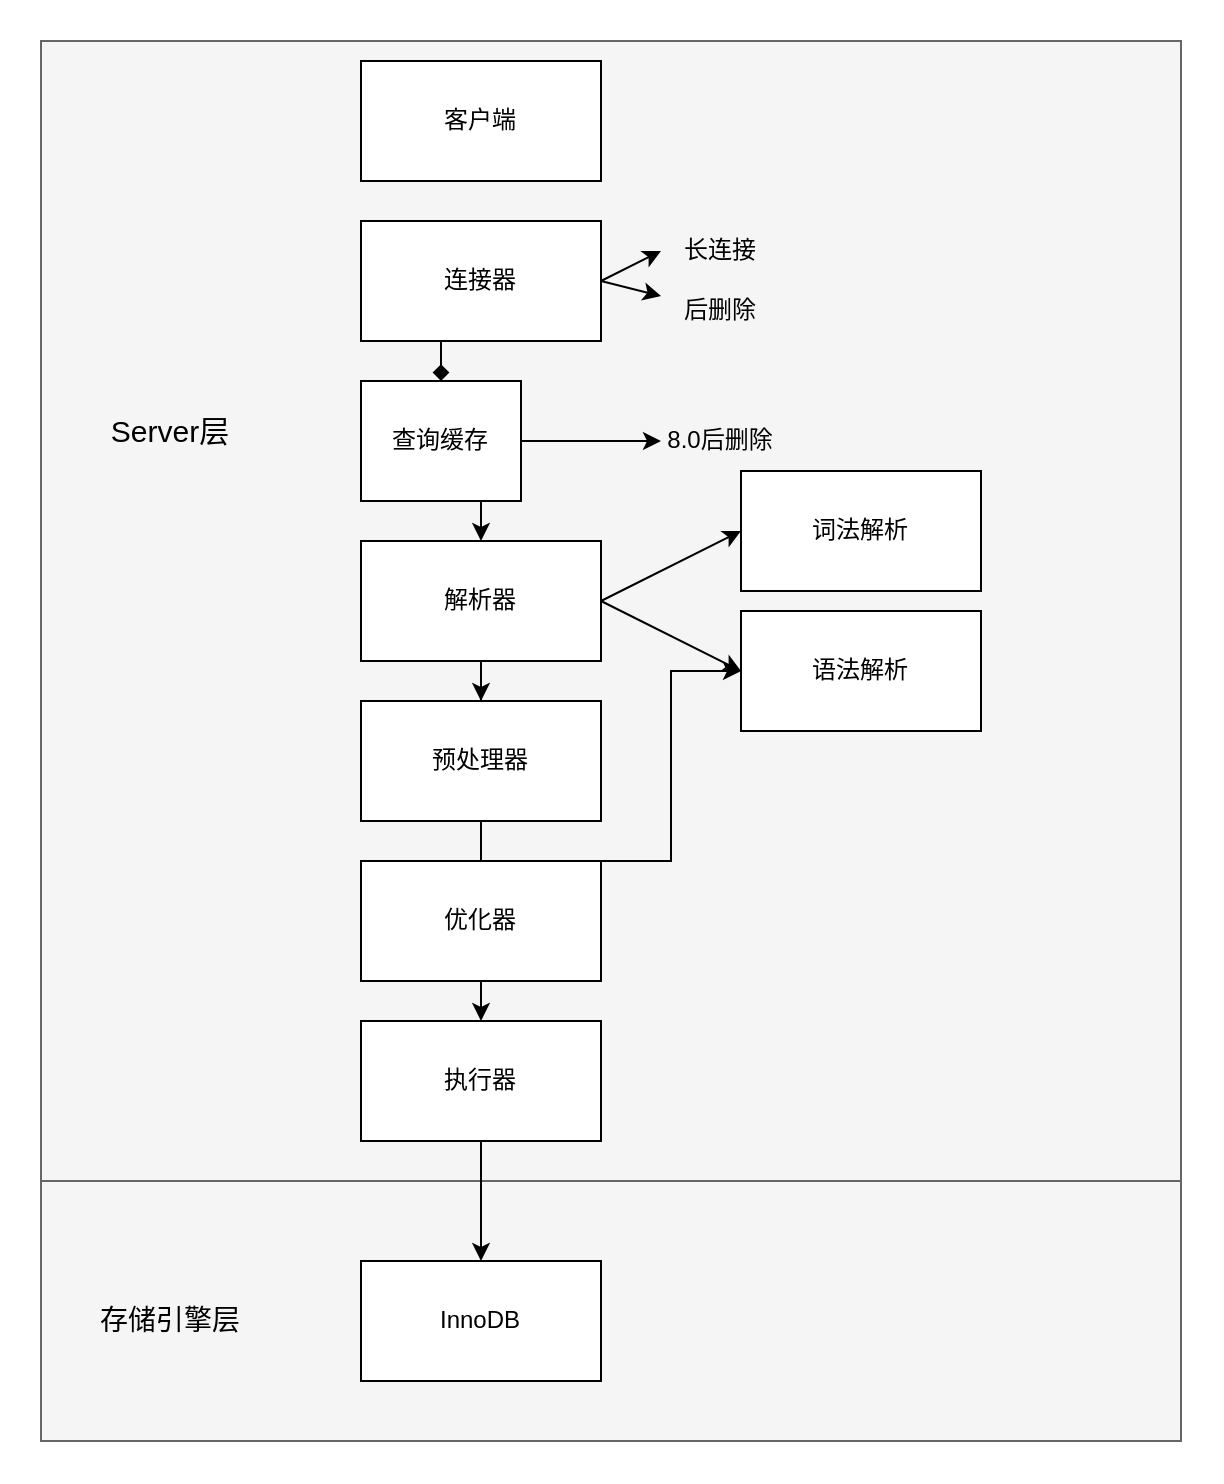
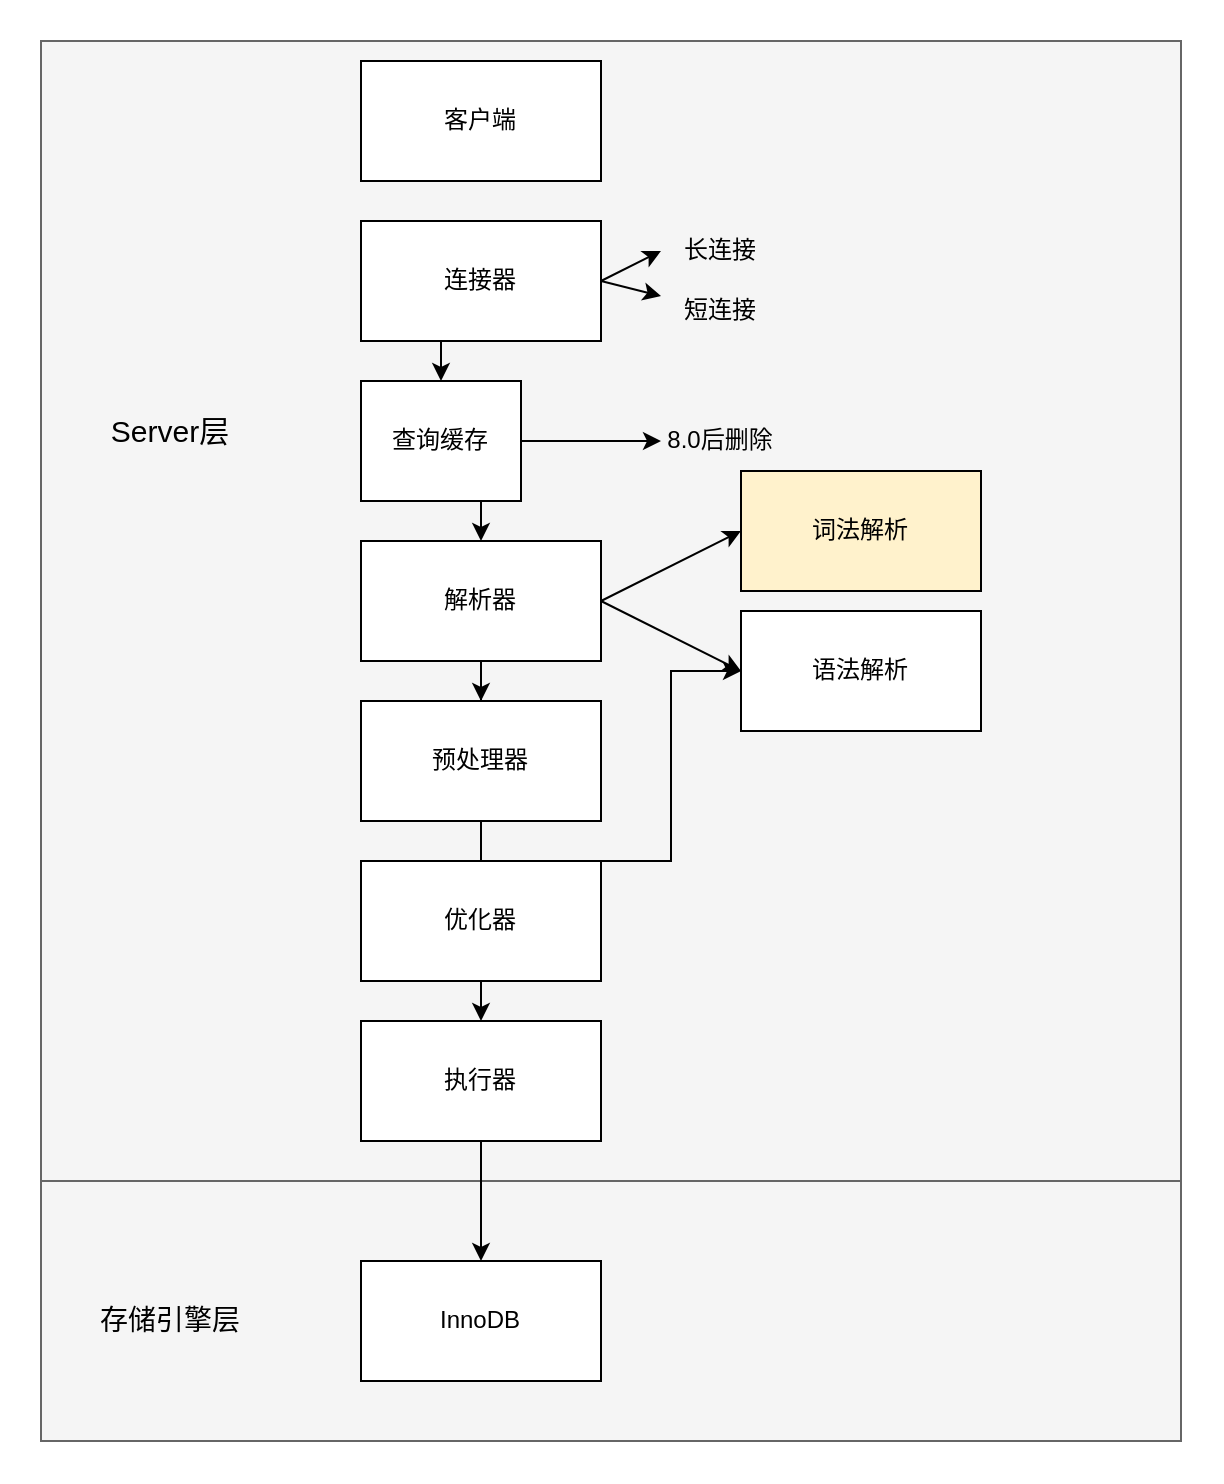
node "后删除": label "后删除" -> "短连接"
edge "连接器" -> "查询缓存": arrowhead diamond -> classic
node "词法解析": fillcolor #ffffff -> #fff2cc
